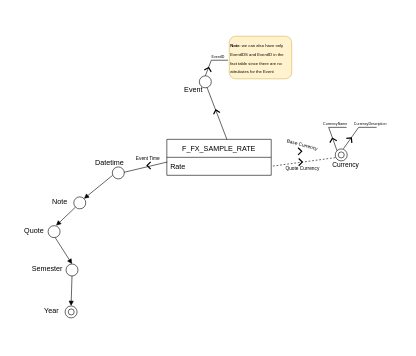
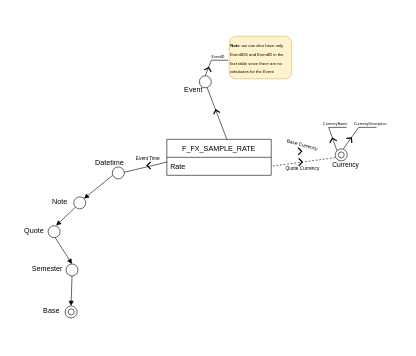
node "Year": label "Year" -> "Base"
